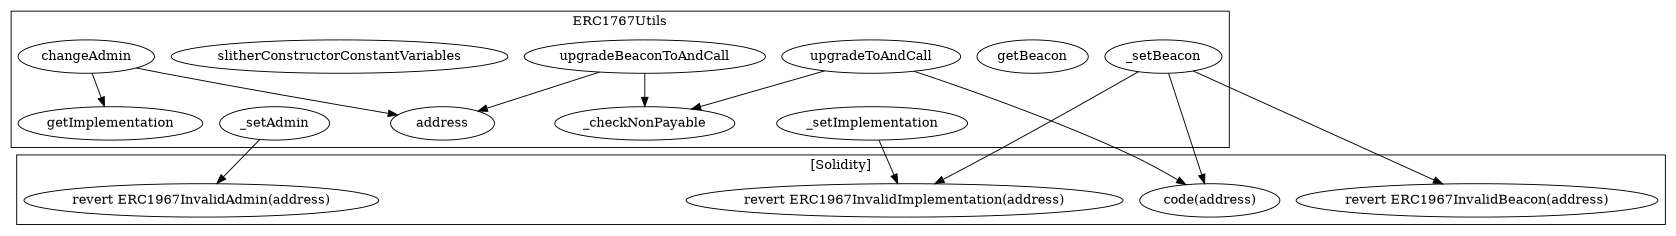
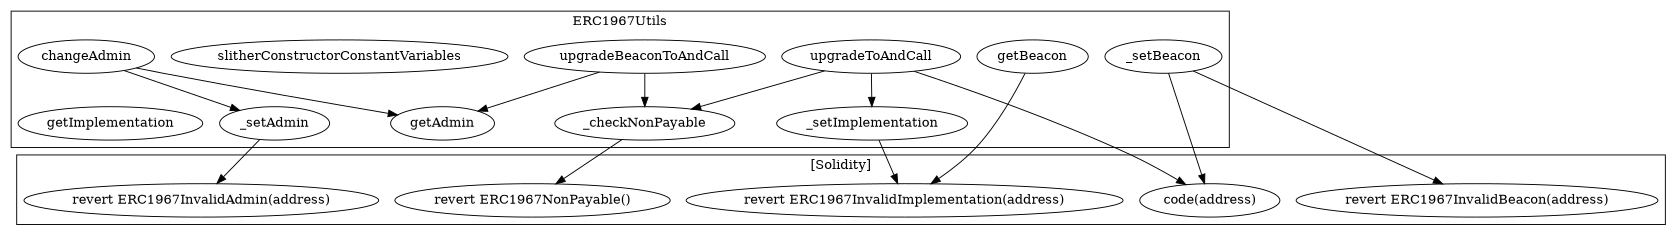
cluster "ERC1767Utils": label "ERC1767Utils" -> "ERC1967Utils"
edge "changeAdmin" -> "getImplementation": now "changeAdmin" -> "_setAdmin"
edge "upgradeToAndCall" -> "_setImplementation": added
node "address": label "address" -> "getAdmin"
edge "_setBeacon" -> "revert ERC1967InvalidImplementation(address)": now "getBeacon" -> "revert ERC1967InvalidImplementation(address)"
node "revert ERC1967NonPayable()": added
